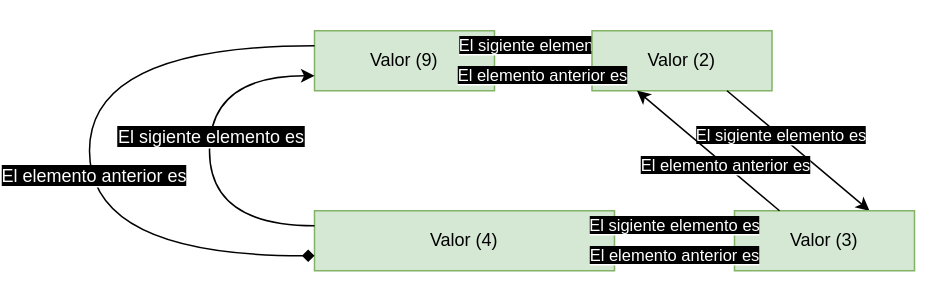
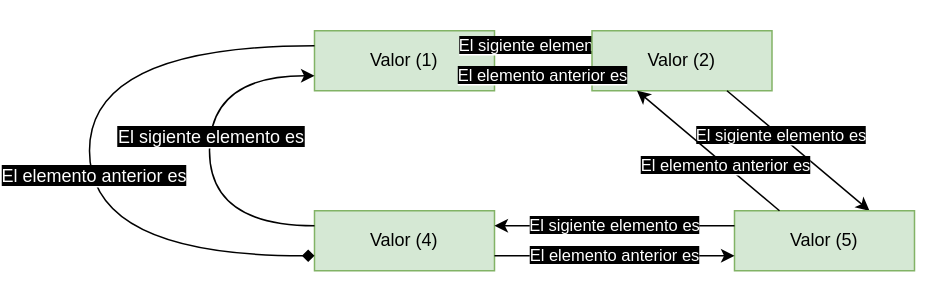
node "Valor (9)": label "Valor (9)" -> "Valor (1)"
node "Valor (4)": size 300x60 -> 180x60
node "Valor (3)": label "Valor (3)" -> "Valor (5)"
